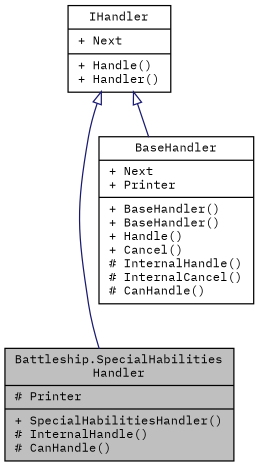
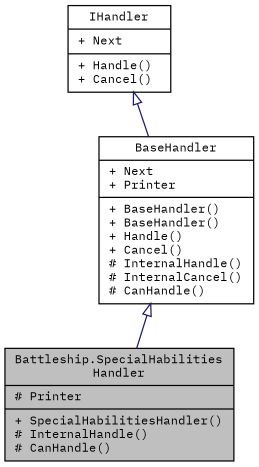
node "IHandler": text "+ Handler()" -> "+ Cancel()"
edge "Battleship.SpecialHabilities" -> "IHandler": now "Battleship.SpecialHabilities" -> "BaseHandler"
